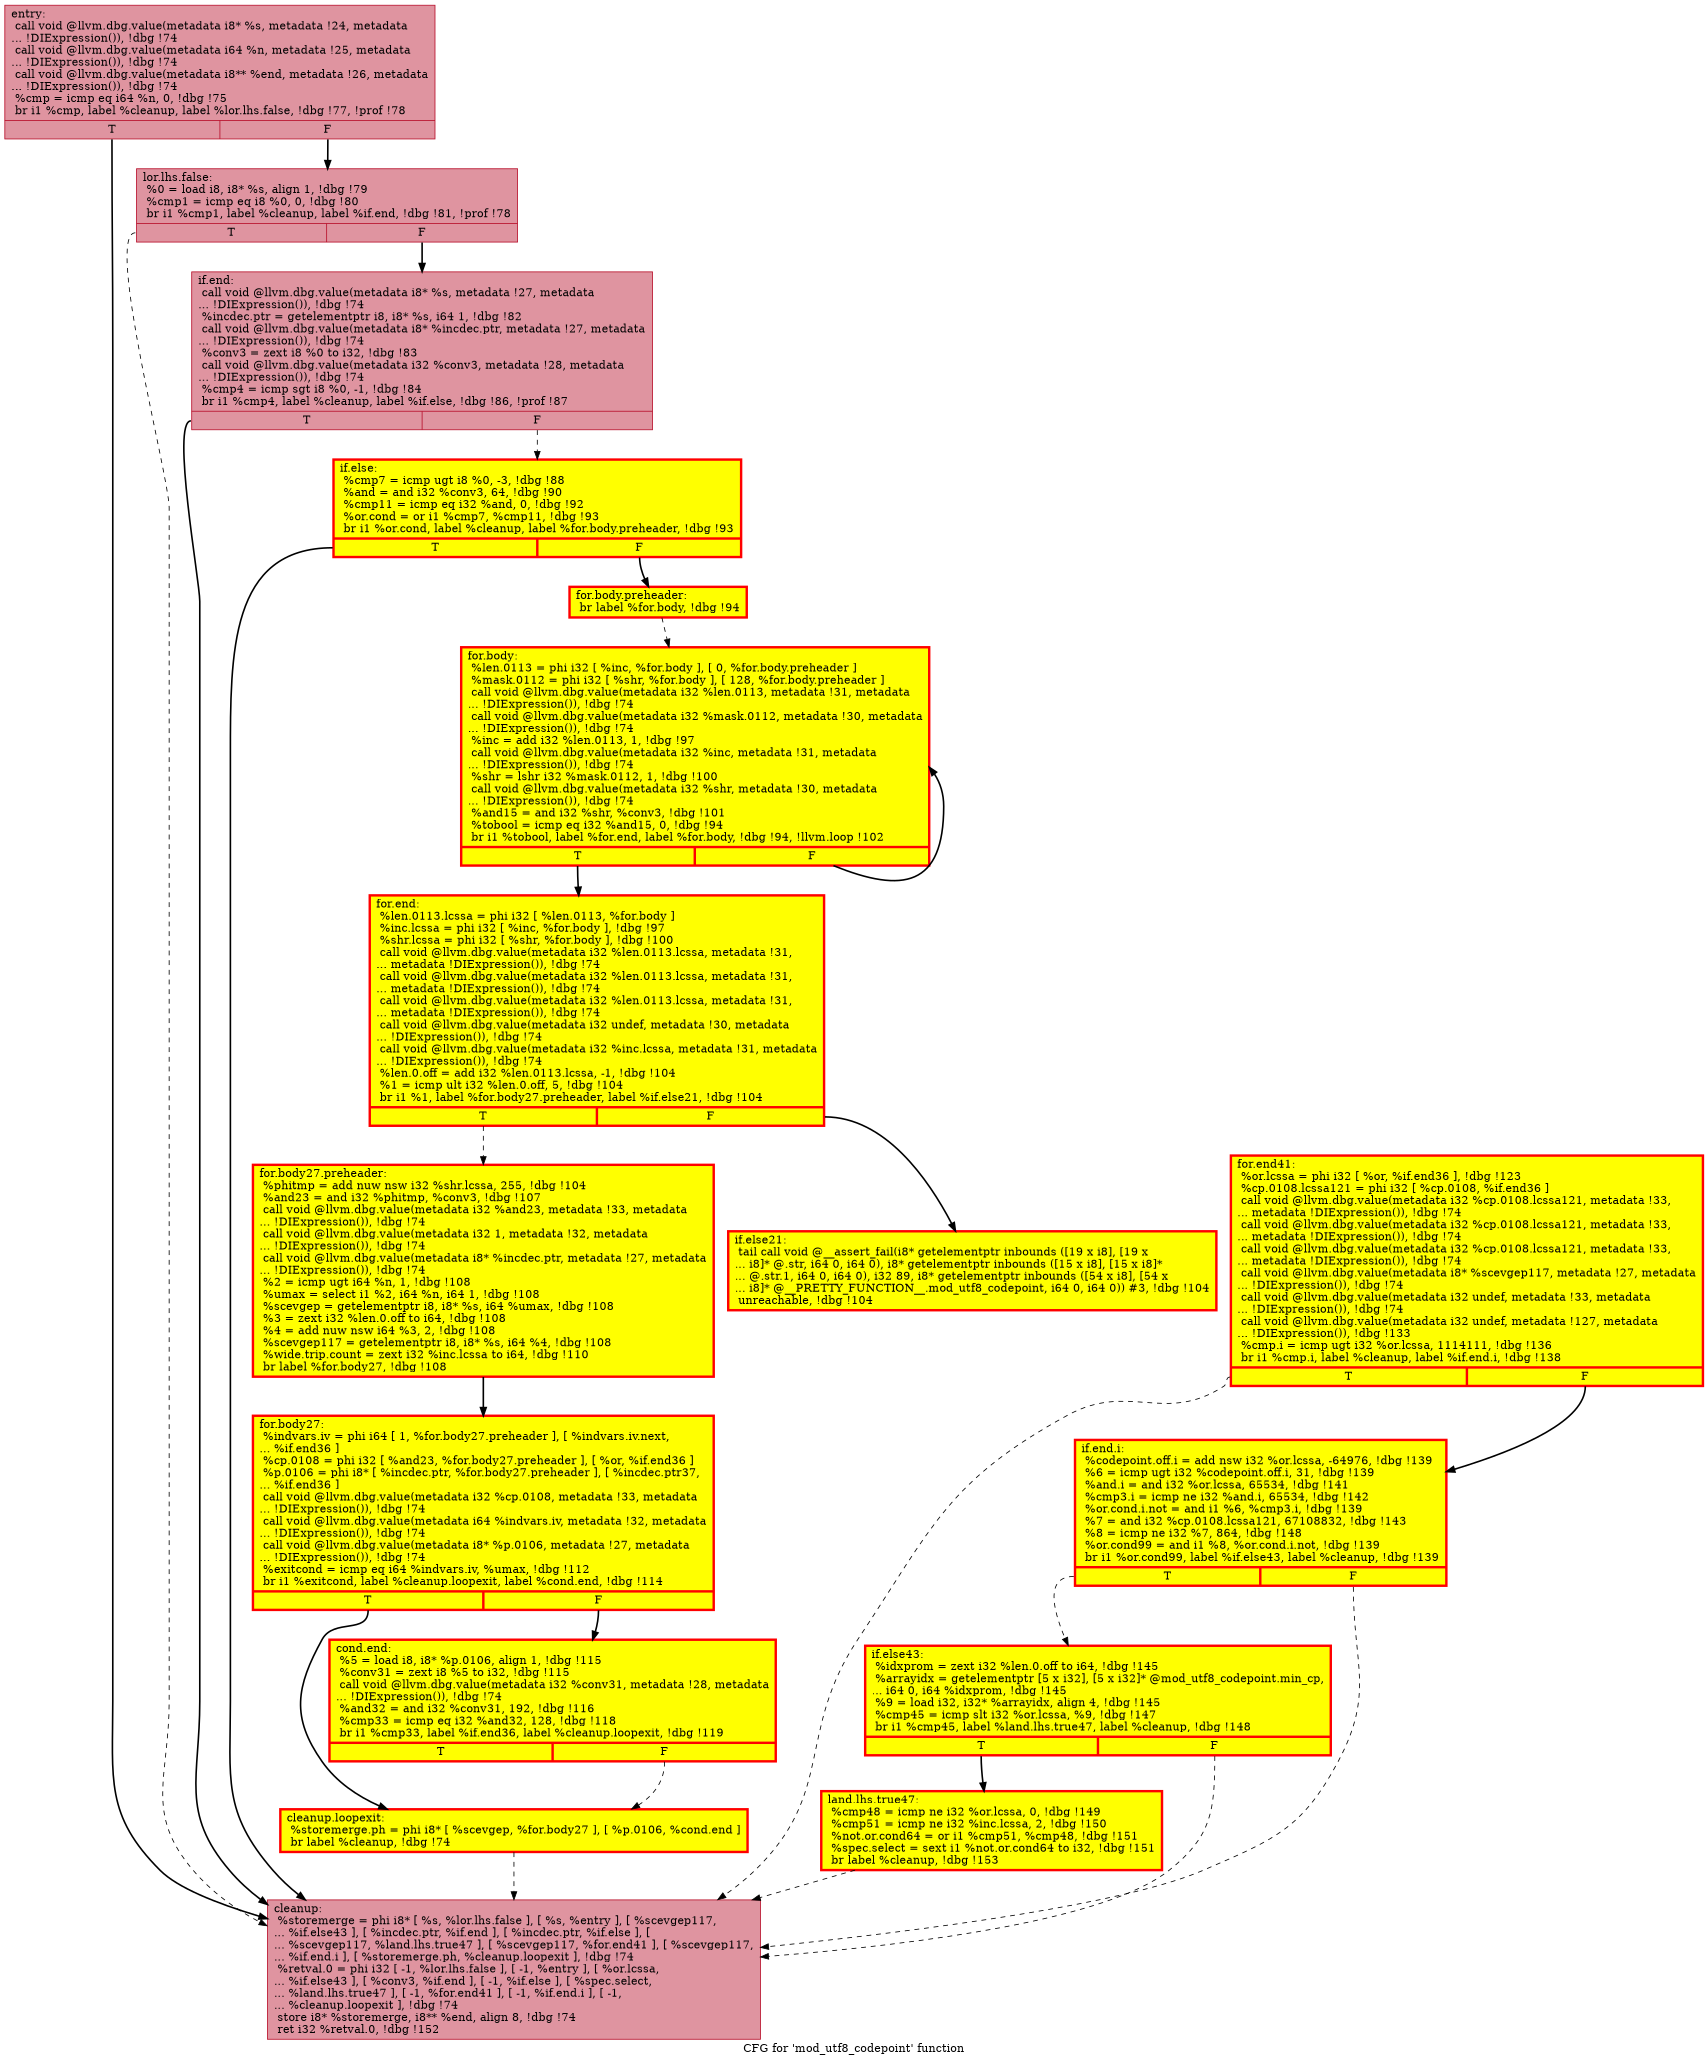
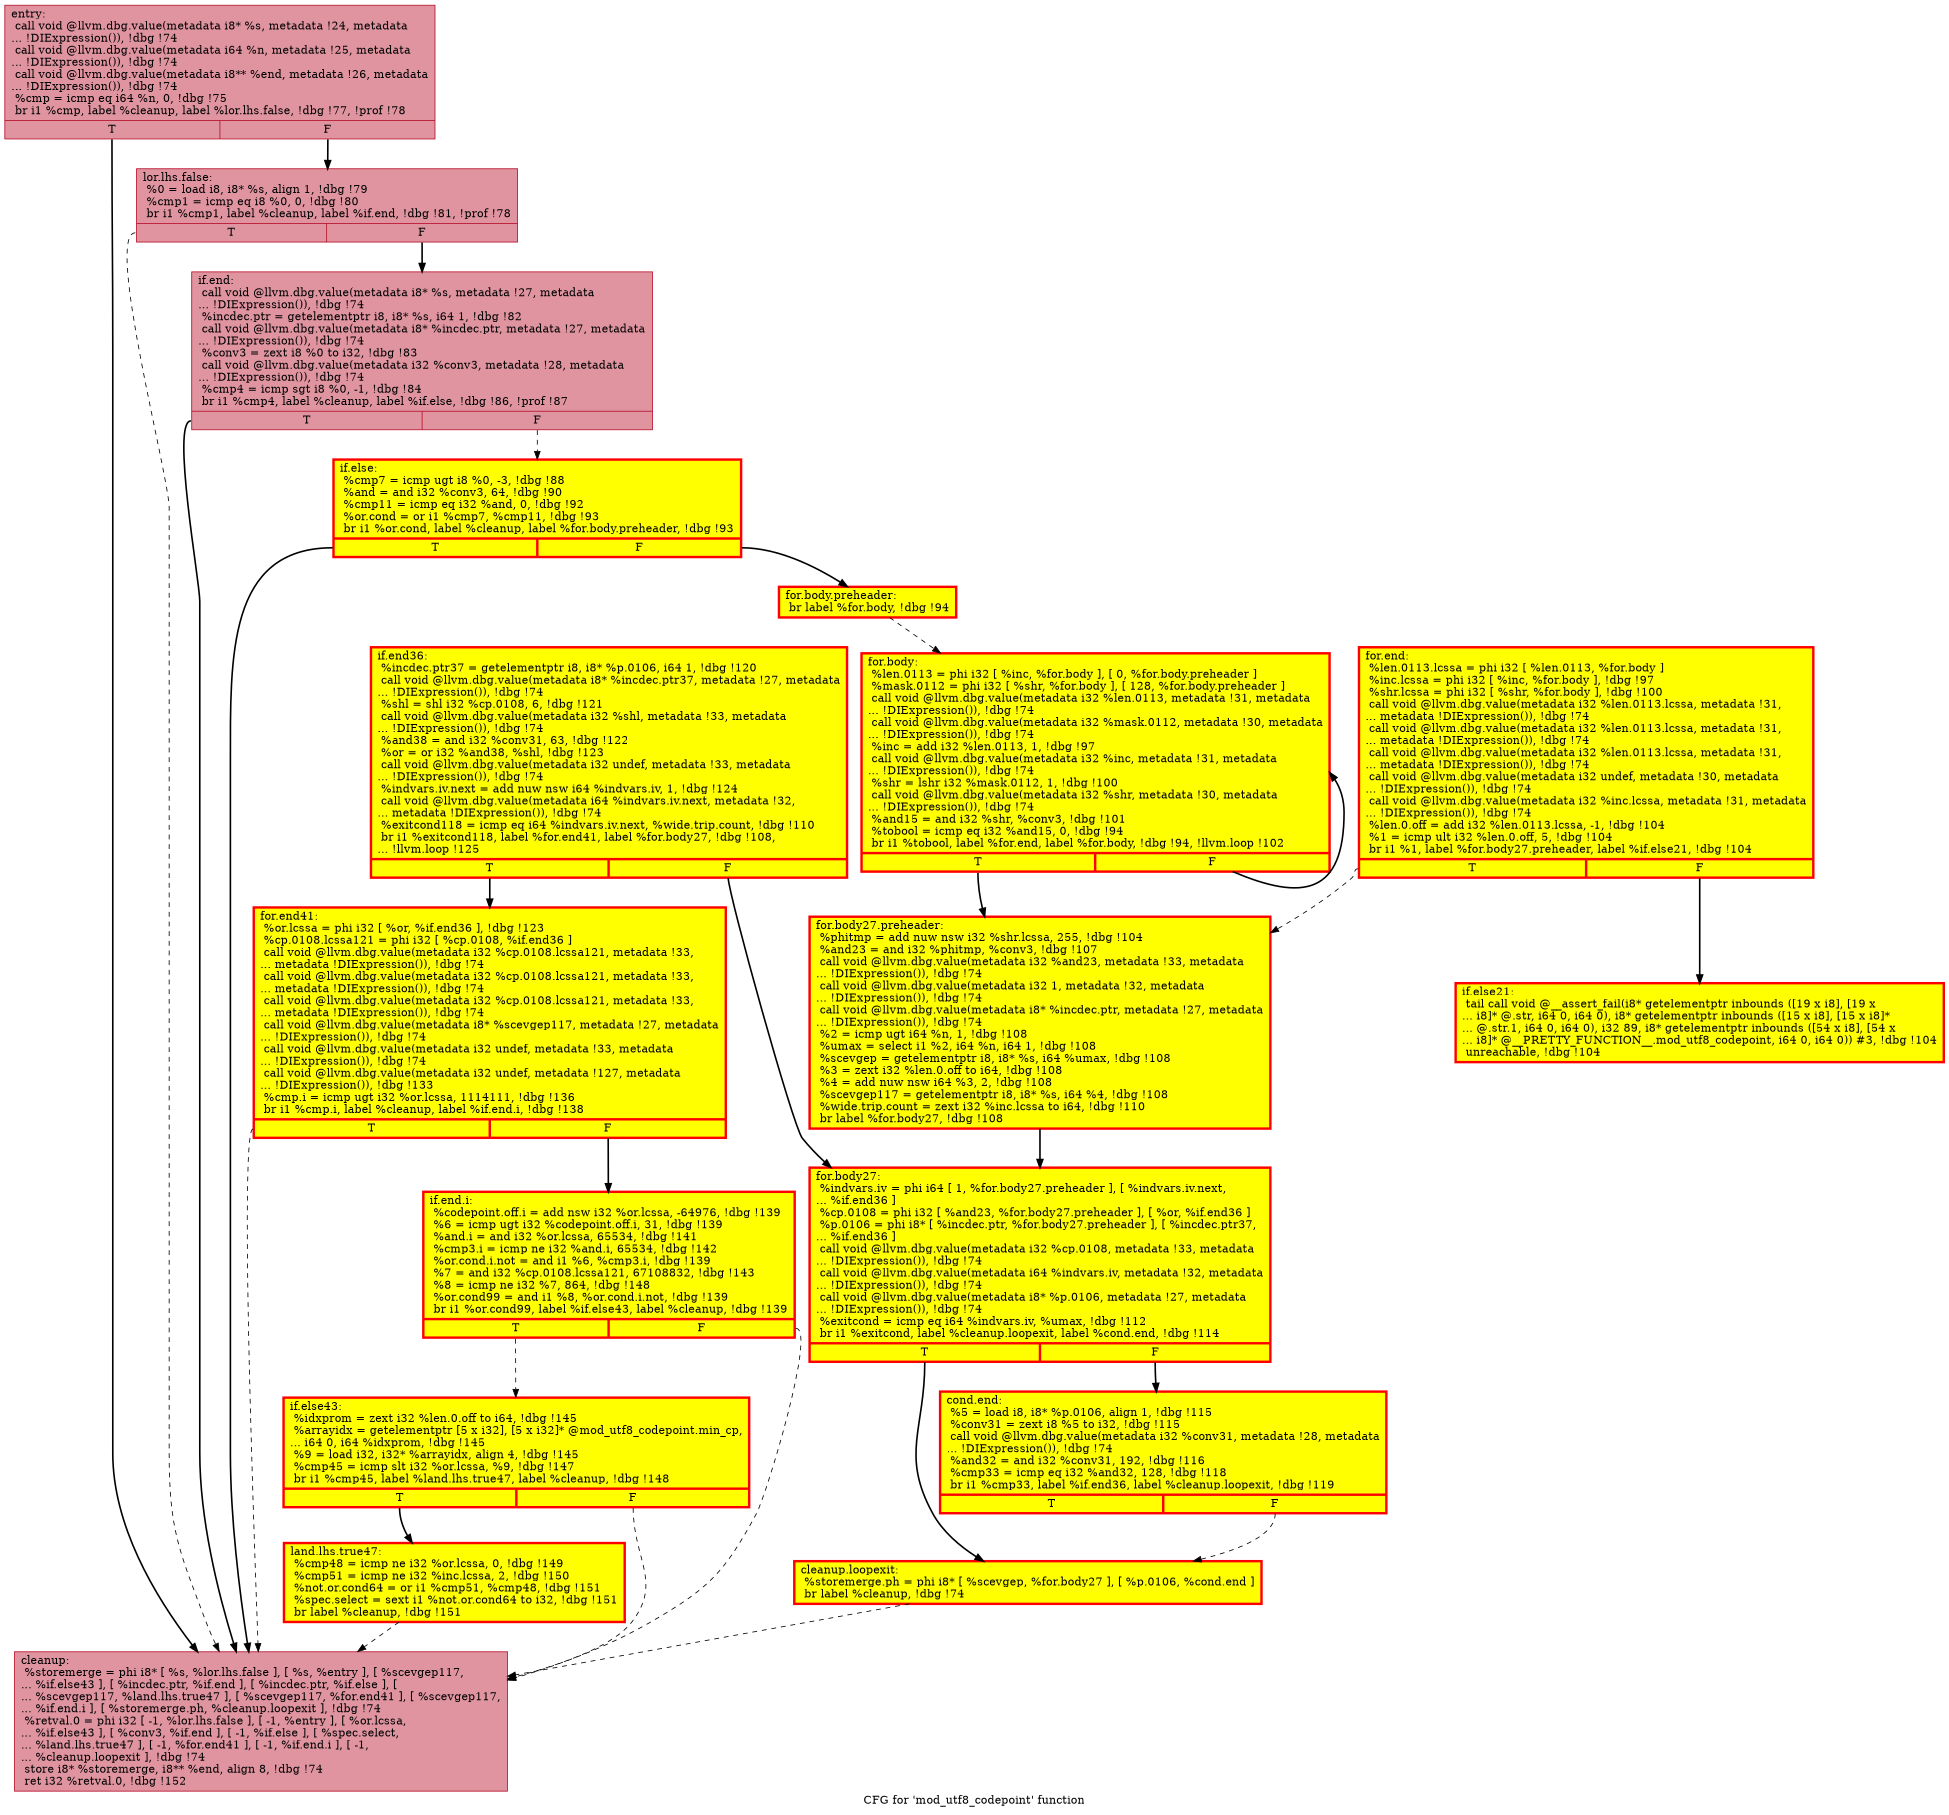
node "if.end36:": added
edge "for.body:" -> "for.end:": now "for.body:" -> "for.body27.preheader:"
node "land.lhs.true47:": text "br label %cleanup, !dbg !153" -> "br label %cleanup, !dbg !151"
